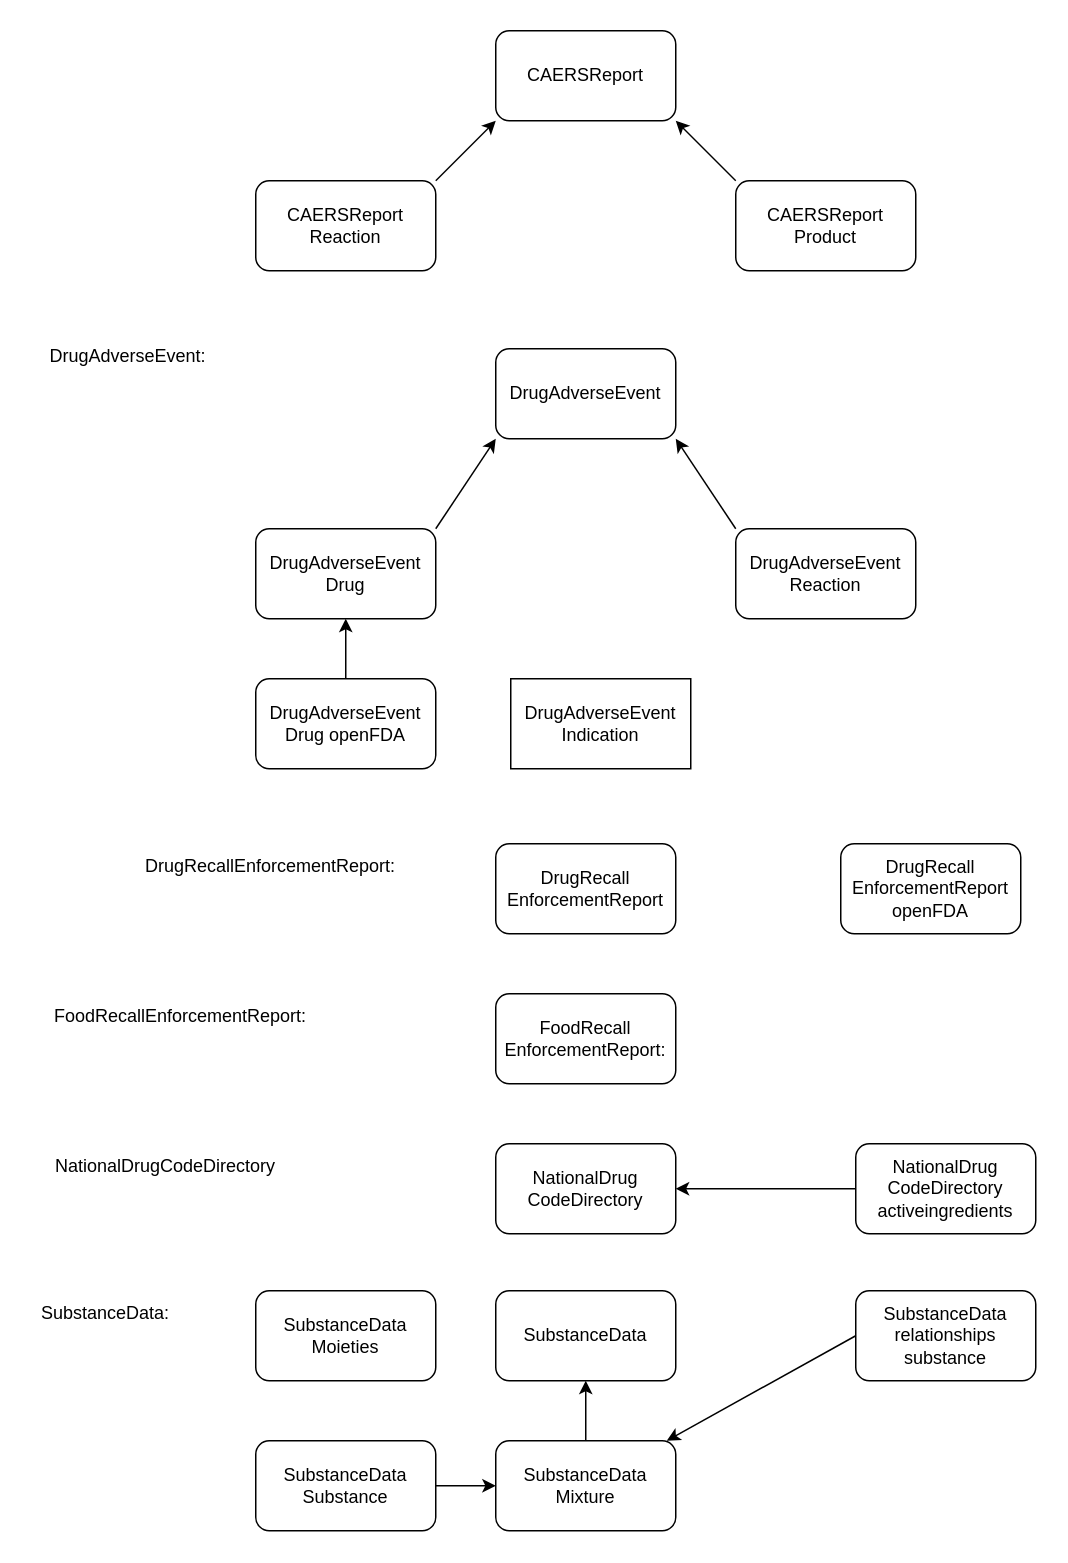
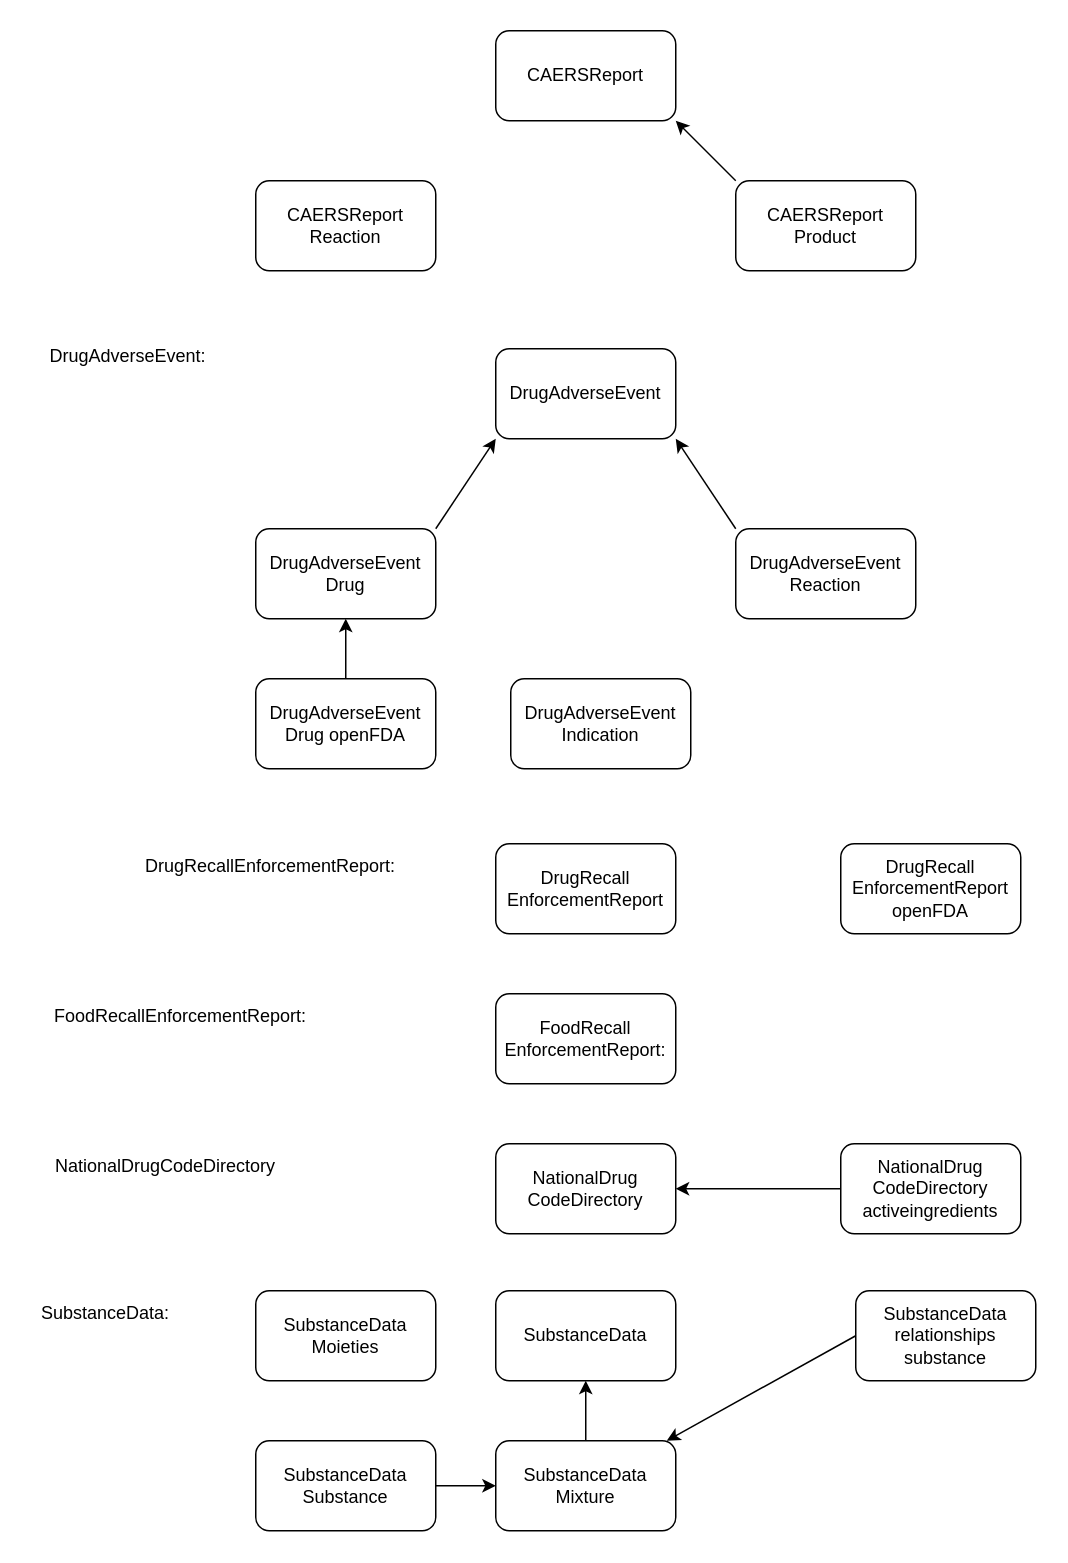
edge "CAERSReport Reaction" -> "CAERSReport": removed
node "DrugAdverseEvent Indication": shape rectangle -> rounded rectangle
node "NationalDrug CodeDirectory activeingredients": moved (946, 1189) -> (931, 1189)
